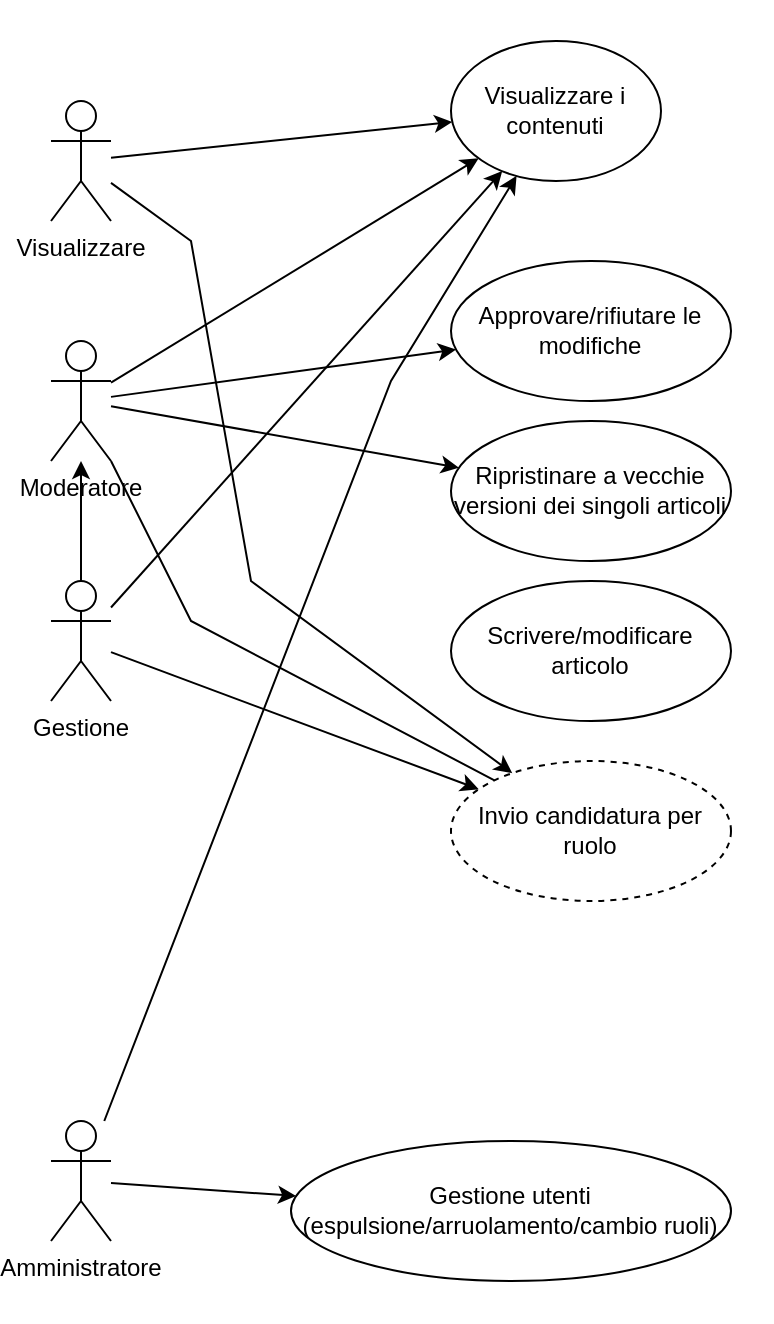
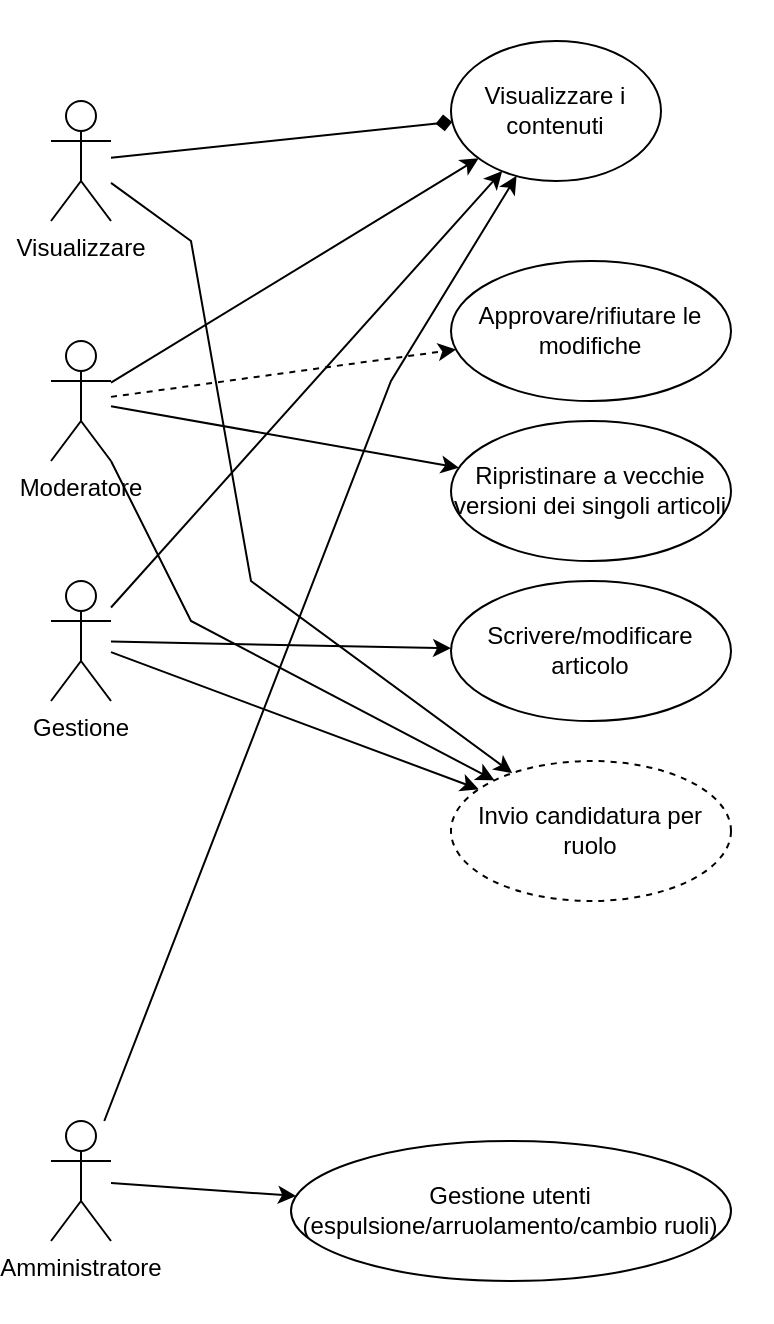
edge "Visualizzare" -> "Visualizzare i contenuti": arrowhead classic -> diamond
edge "Moderatore" -> "Approvare/rifiutare le modifiche": style solid -> dashed
edge "Gestione" -> "Moderatore": now "Gestione" -> "Scrivere/modificare articolo"
edge "Moderatore" -- "Invio candidatura per ruolo": arrowhead none -> classic
